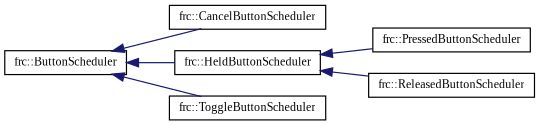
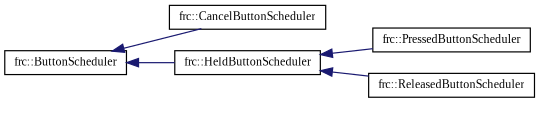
node "frc::ToggleButtonScheduler": removed
